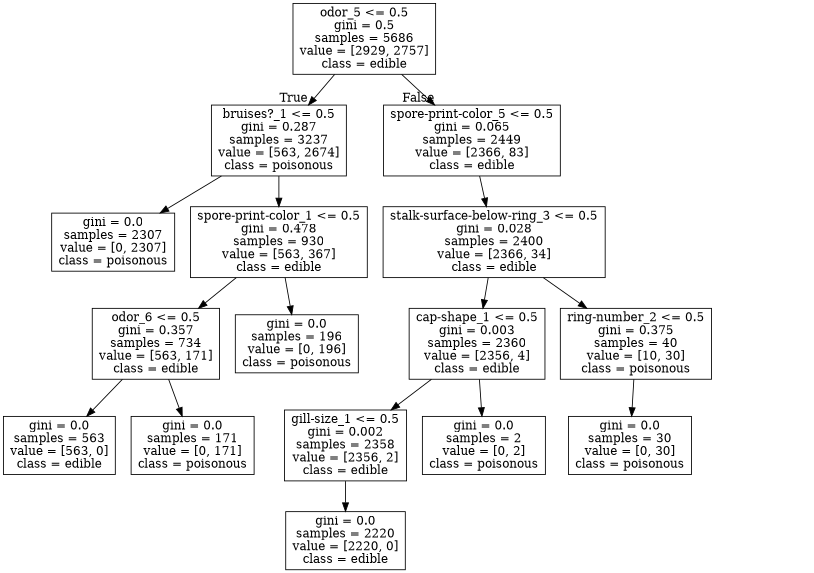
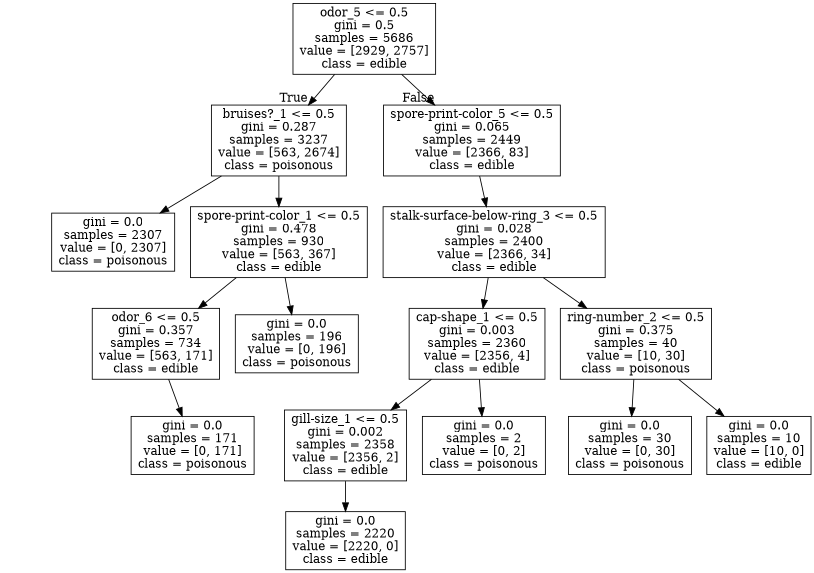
node "gini = 0.0 samples = 563 value = [563, 0] class = edible": removed
node "gini = 0.0 samples = 10 value = [10, 0] class = edible": added
